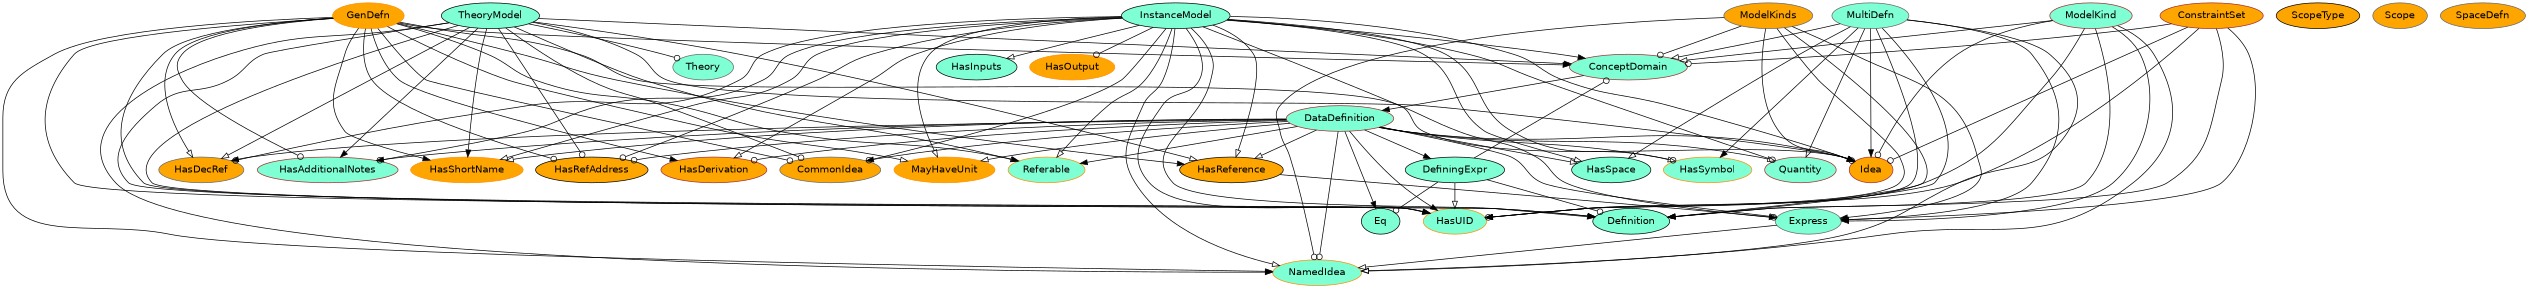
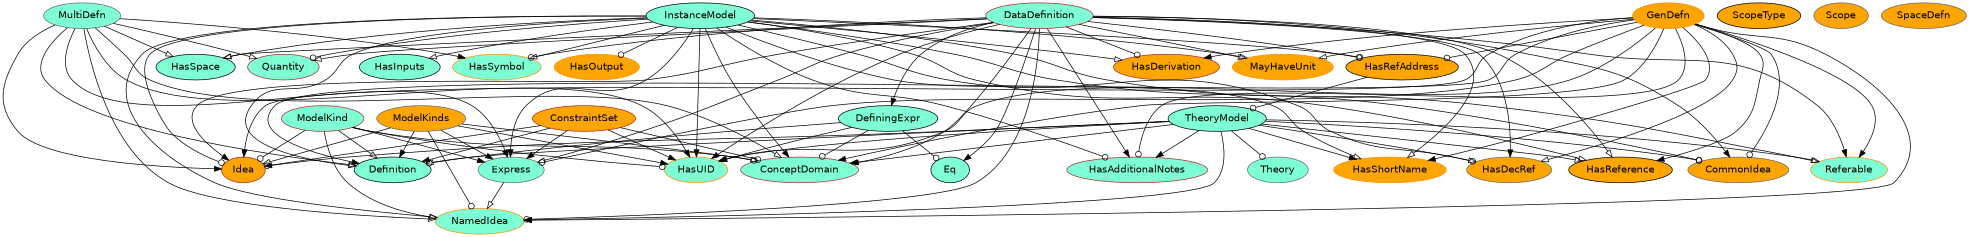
edge "ConceptDomain" -> "DataDefinition": reversed
edge "TheoryModel" -> "HasRefAddress": reversed
edge "HasReference" -> "Express": now "GenDefn" -> "Express"
